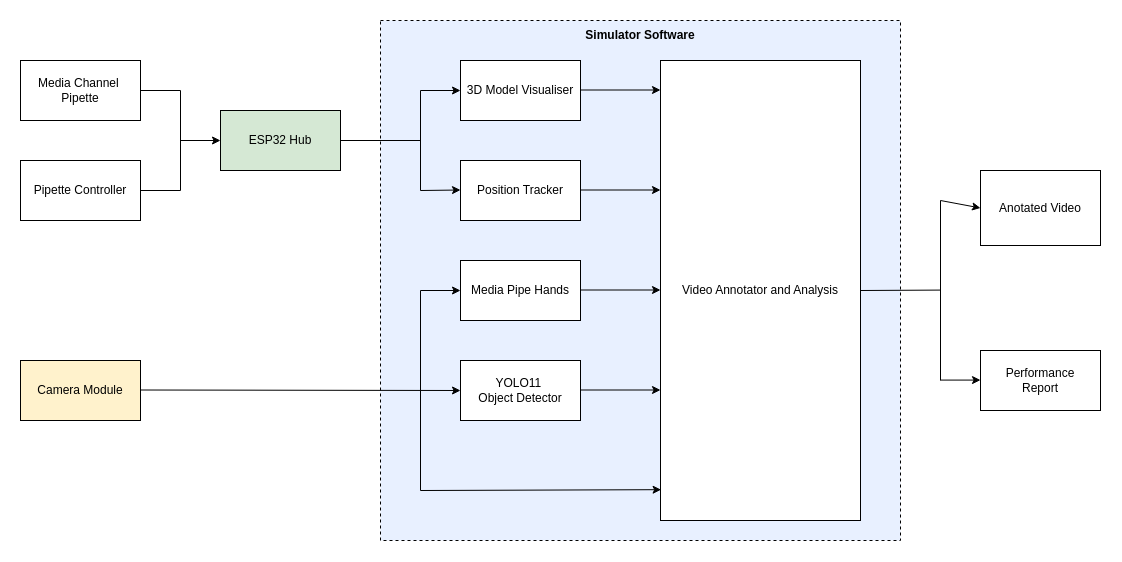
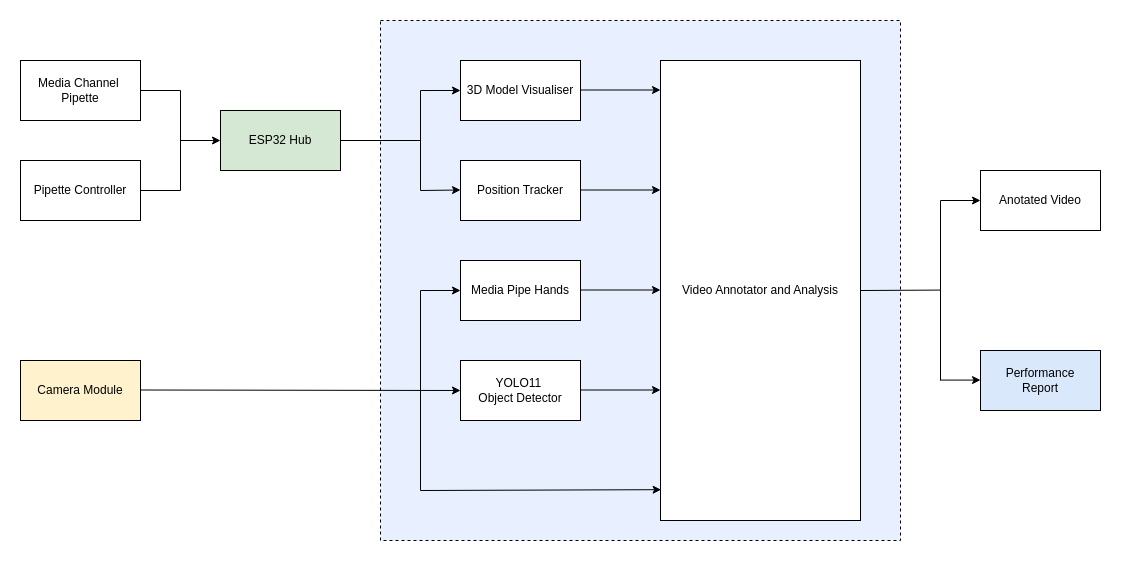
node "Simulator Software": removed
node "Anotated Video": size 120x75 -> 120x60
node "Performance Report": fillcolor #ffffff -> #dae8fc
